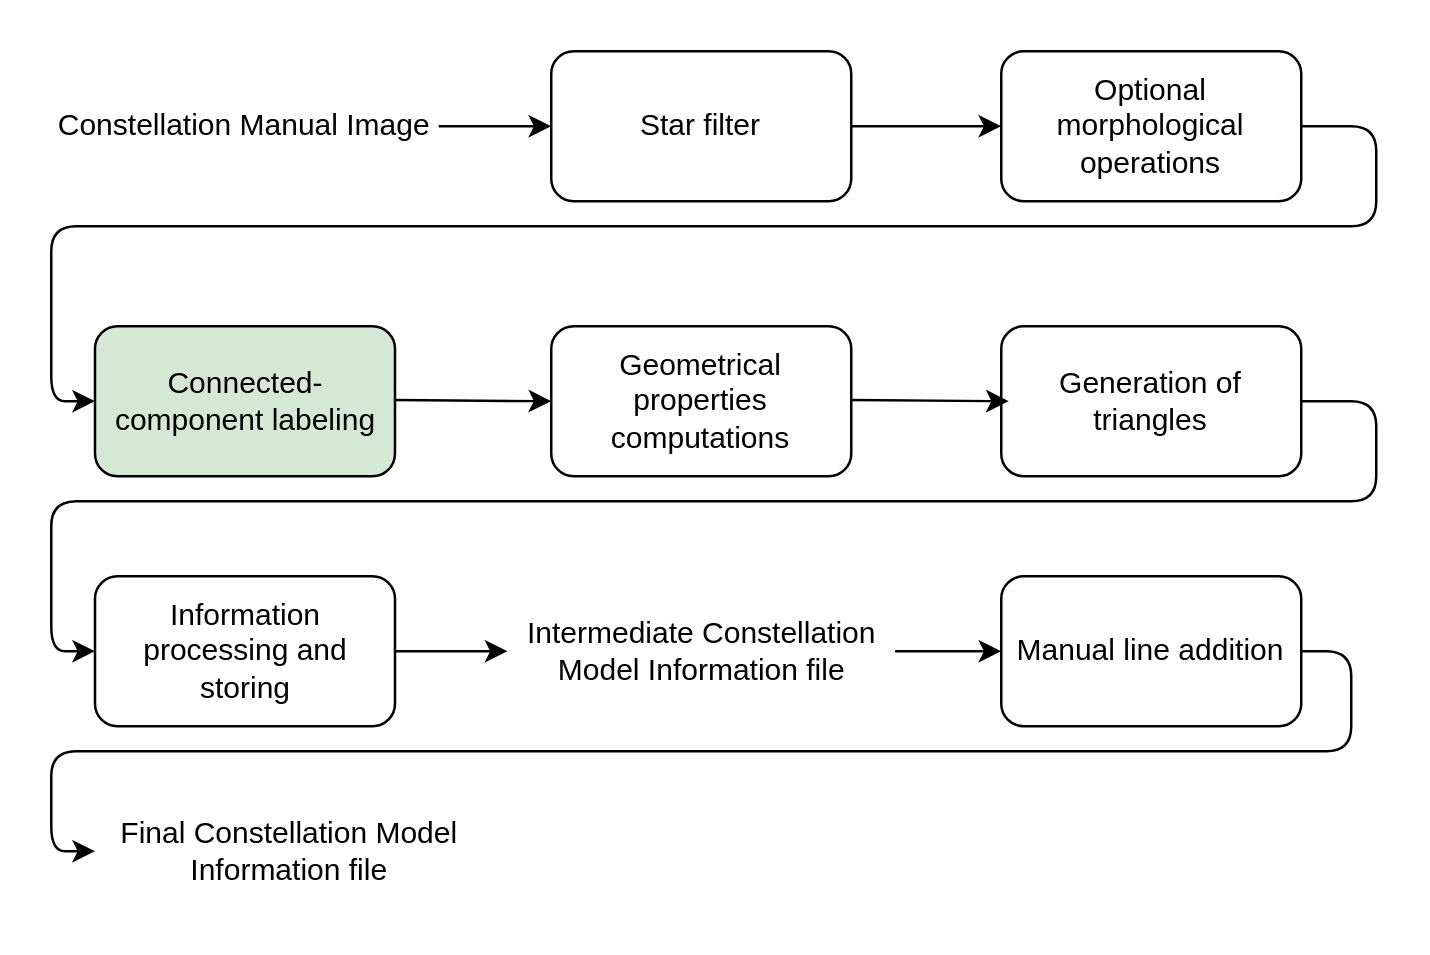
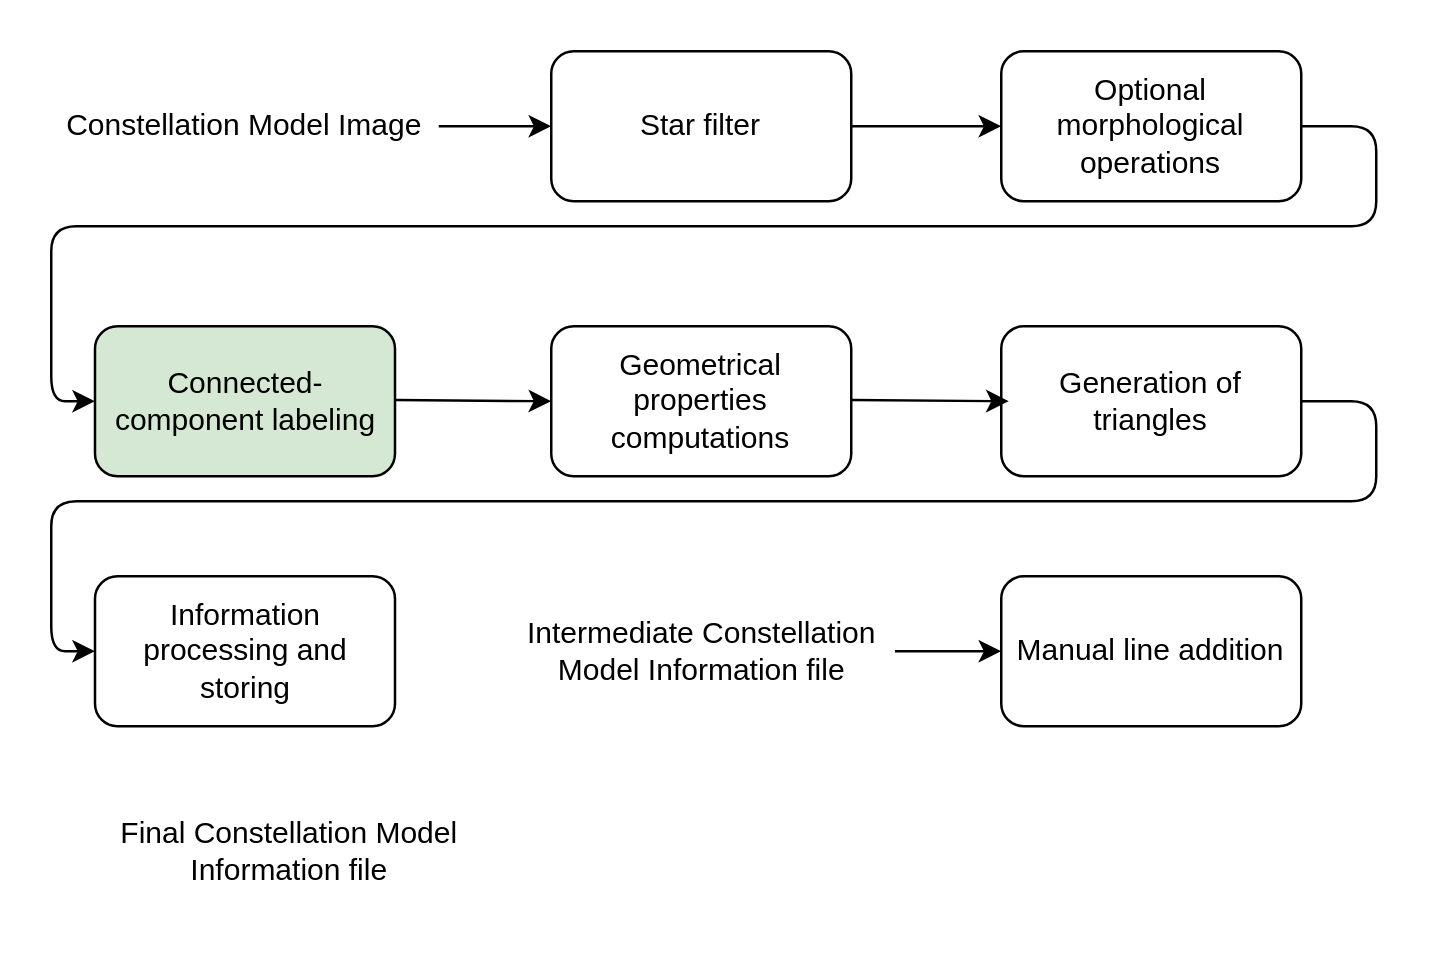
node "Constellation Manual Image": label "Constellation Manual Image" -> "Constellation Model Image"
edge "Information processing and storing" -> "Intermediate Constellation Model Information file": removed
edge "Manual line addition" -> "Final Constellation Model Information file": removed
